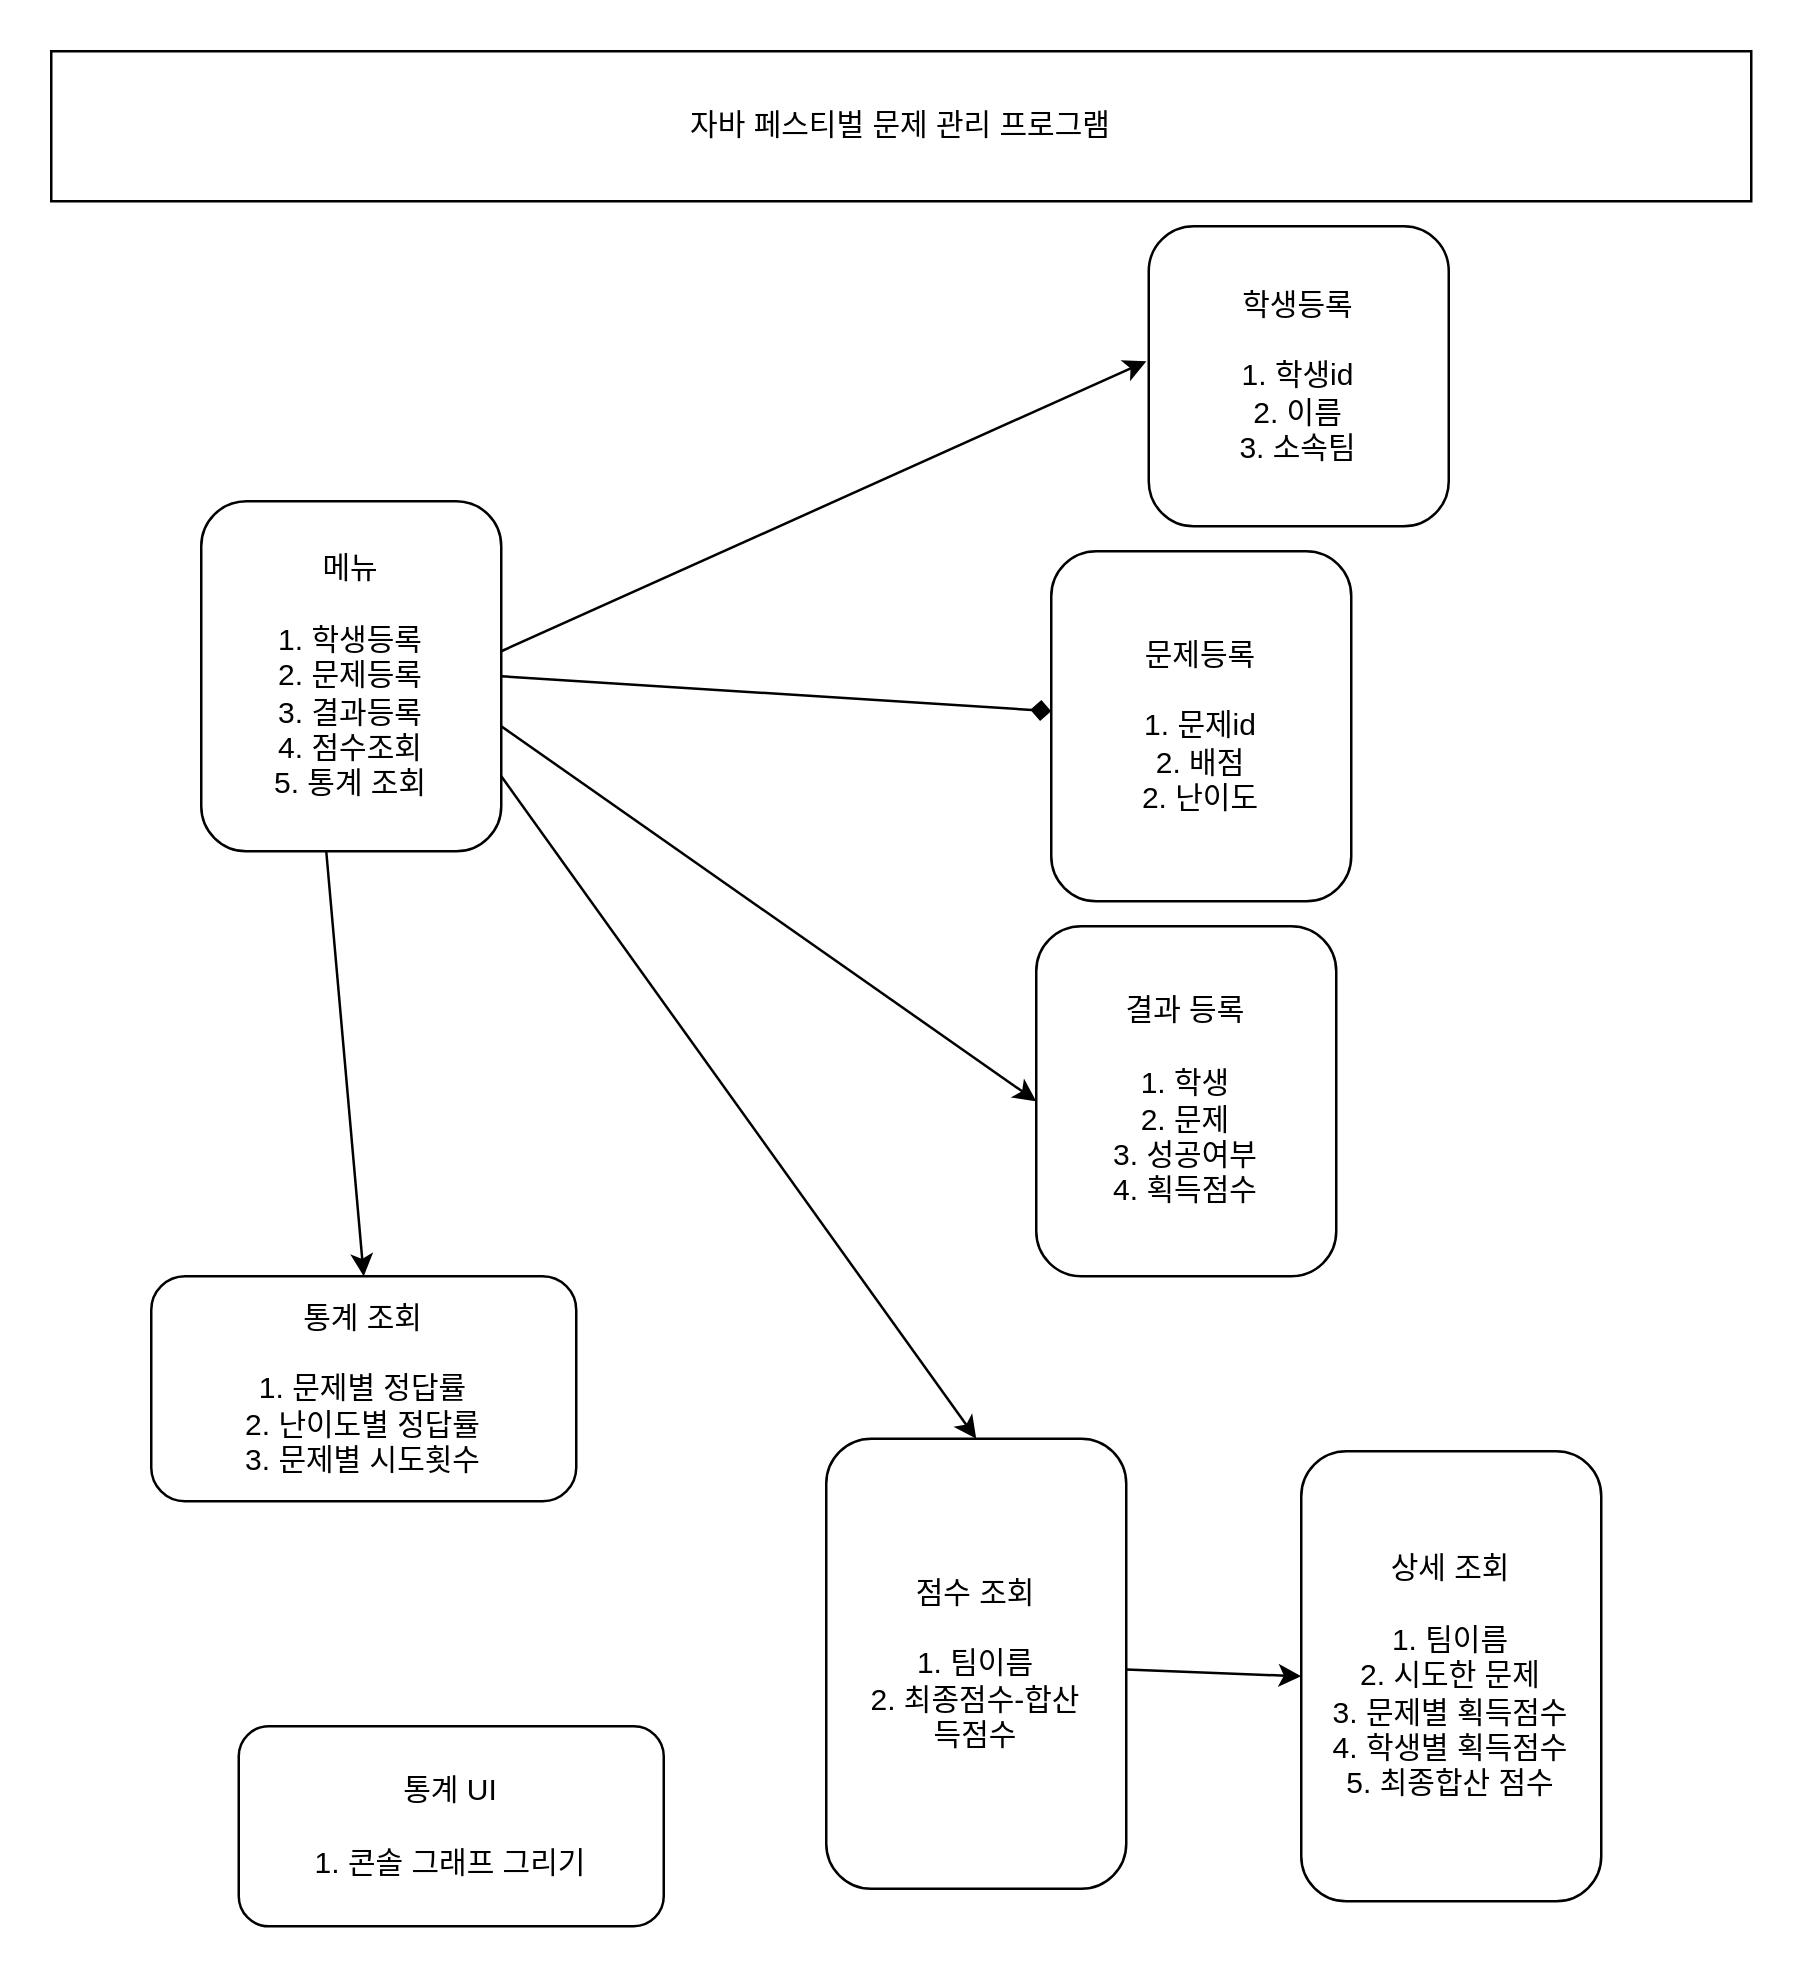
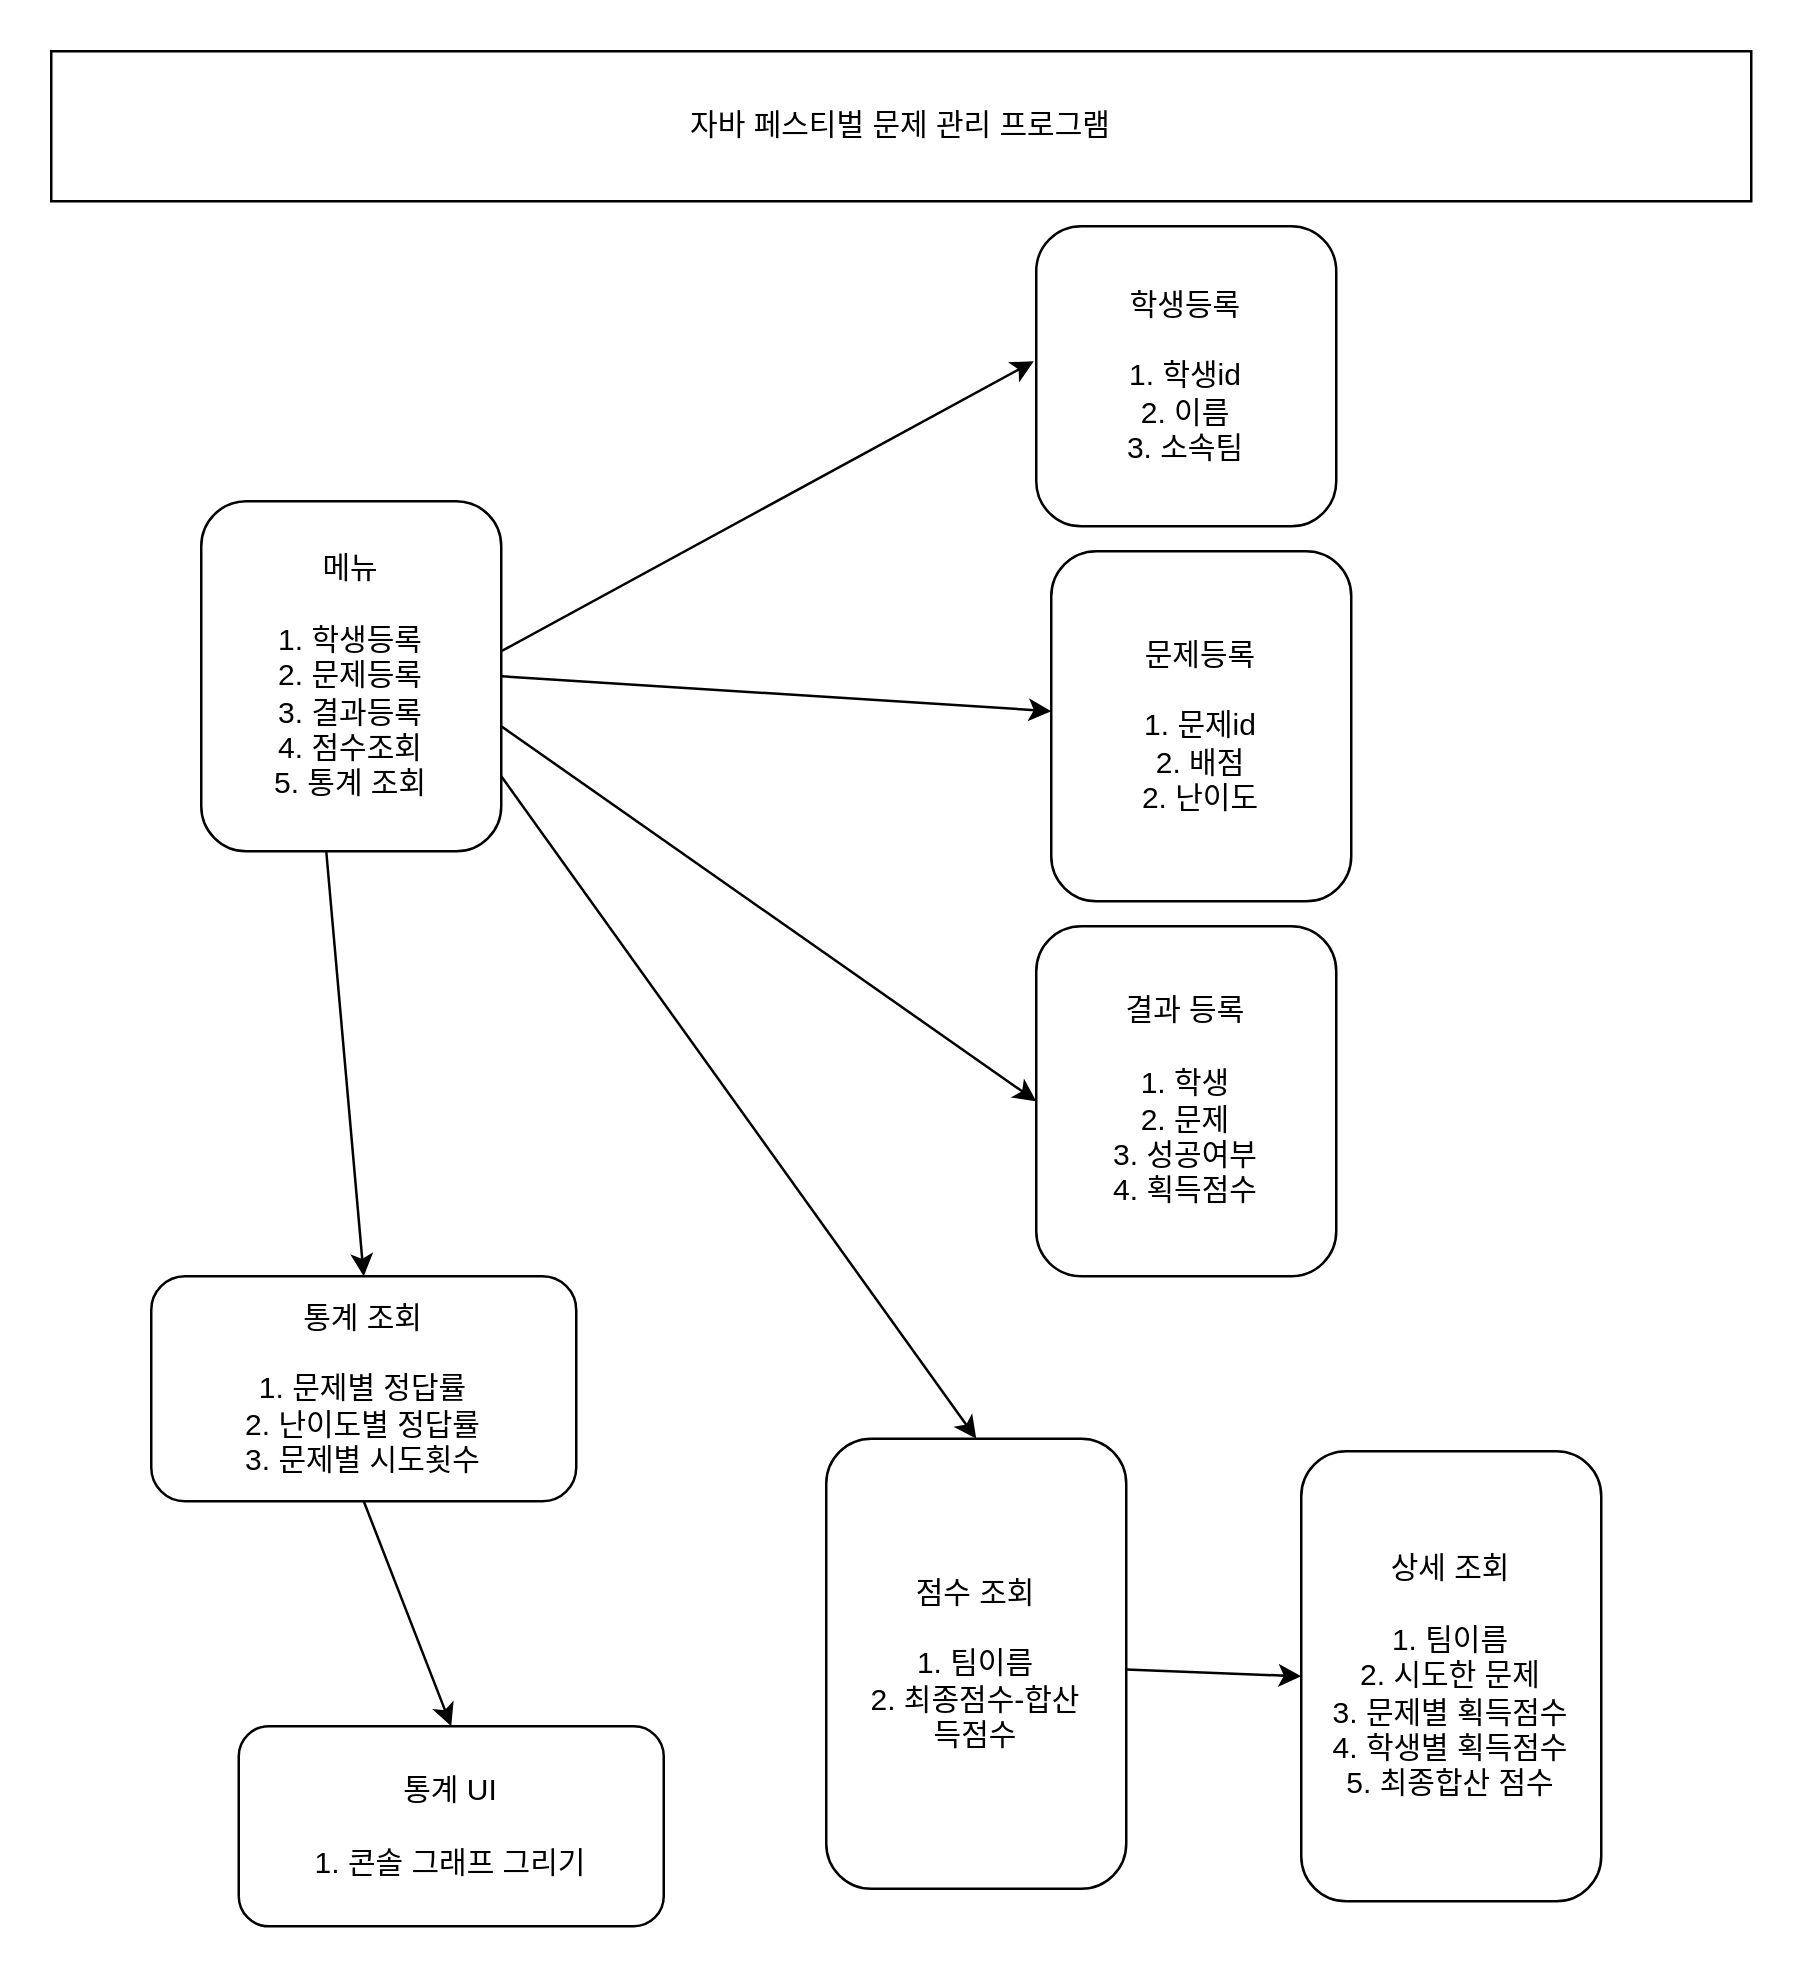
node "학생등록 1. 학생id 2. 이름 3. 소속팀": moved (1299, 376) -> (1186, 376)
edge "메뉴 1. 학생등록 2. 문제등록 3. 결과등록 4. 점수조회 5. 통계 조회" -> "문제등록 1. 문제id 2. 배점 2. 난이도": arrowhead diamond -> classic
edge "통계 조회 1. 문제별 정답률 2. 난이도별 정답률 3. 문제별 시도횟수" -> "통계 UI 1. 콘솔 그래프 그리기": added
